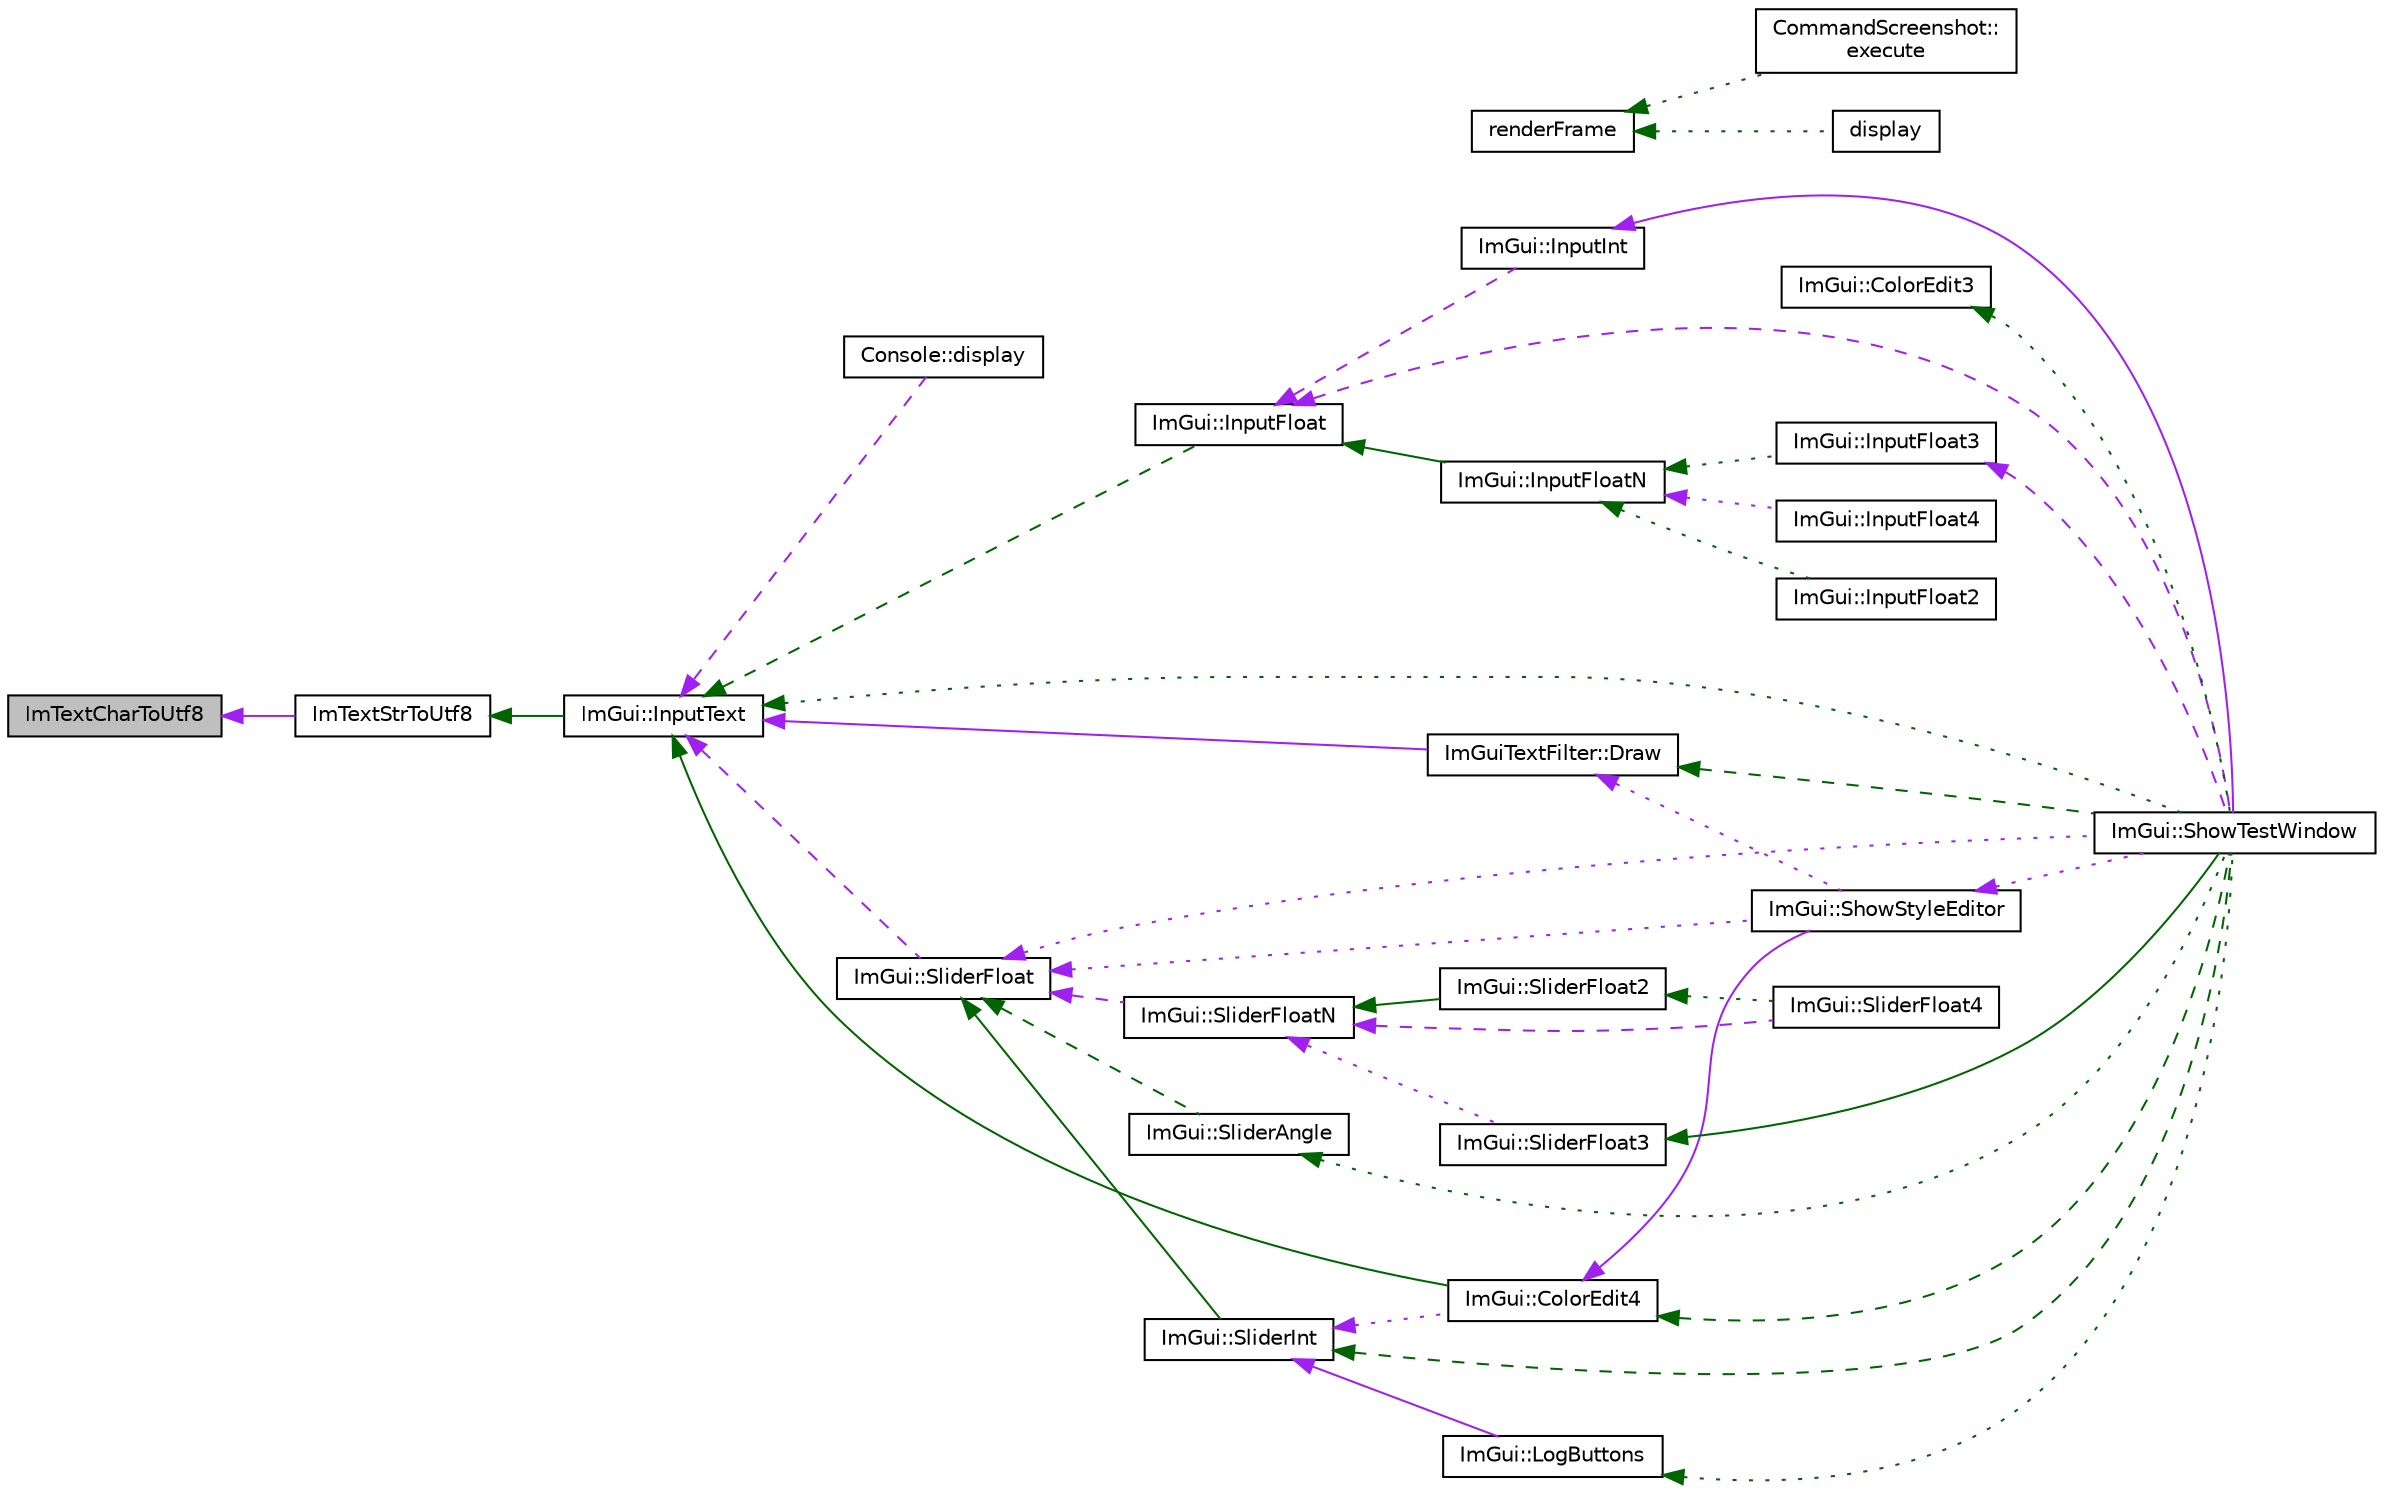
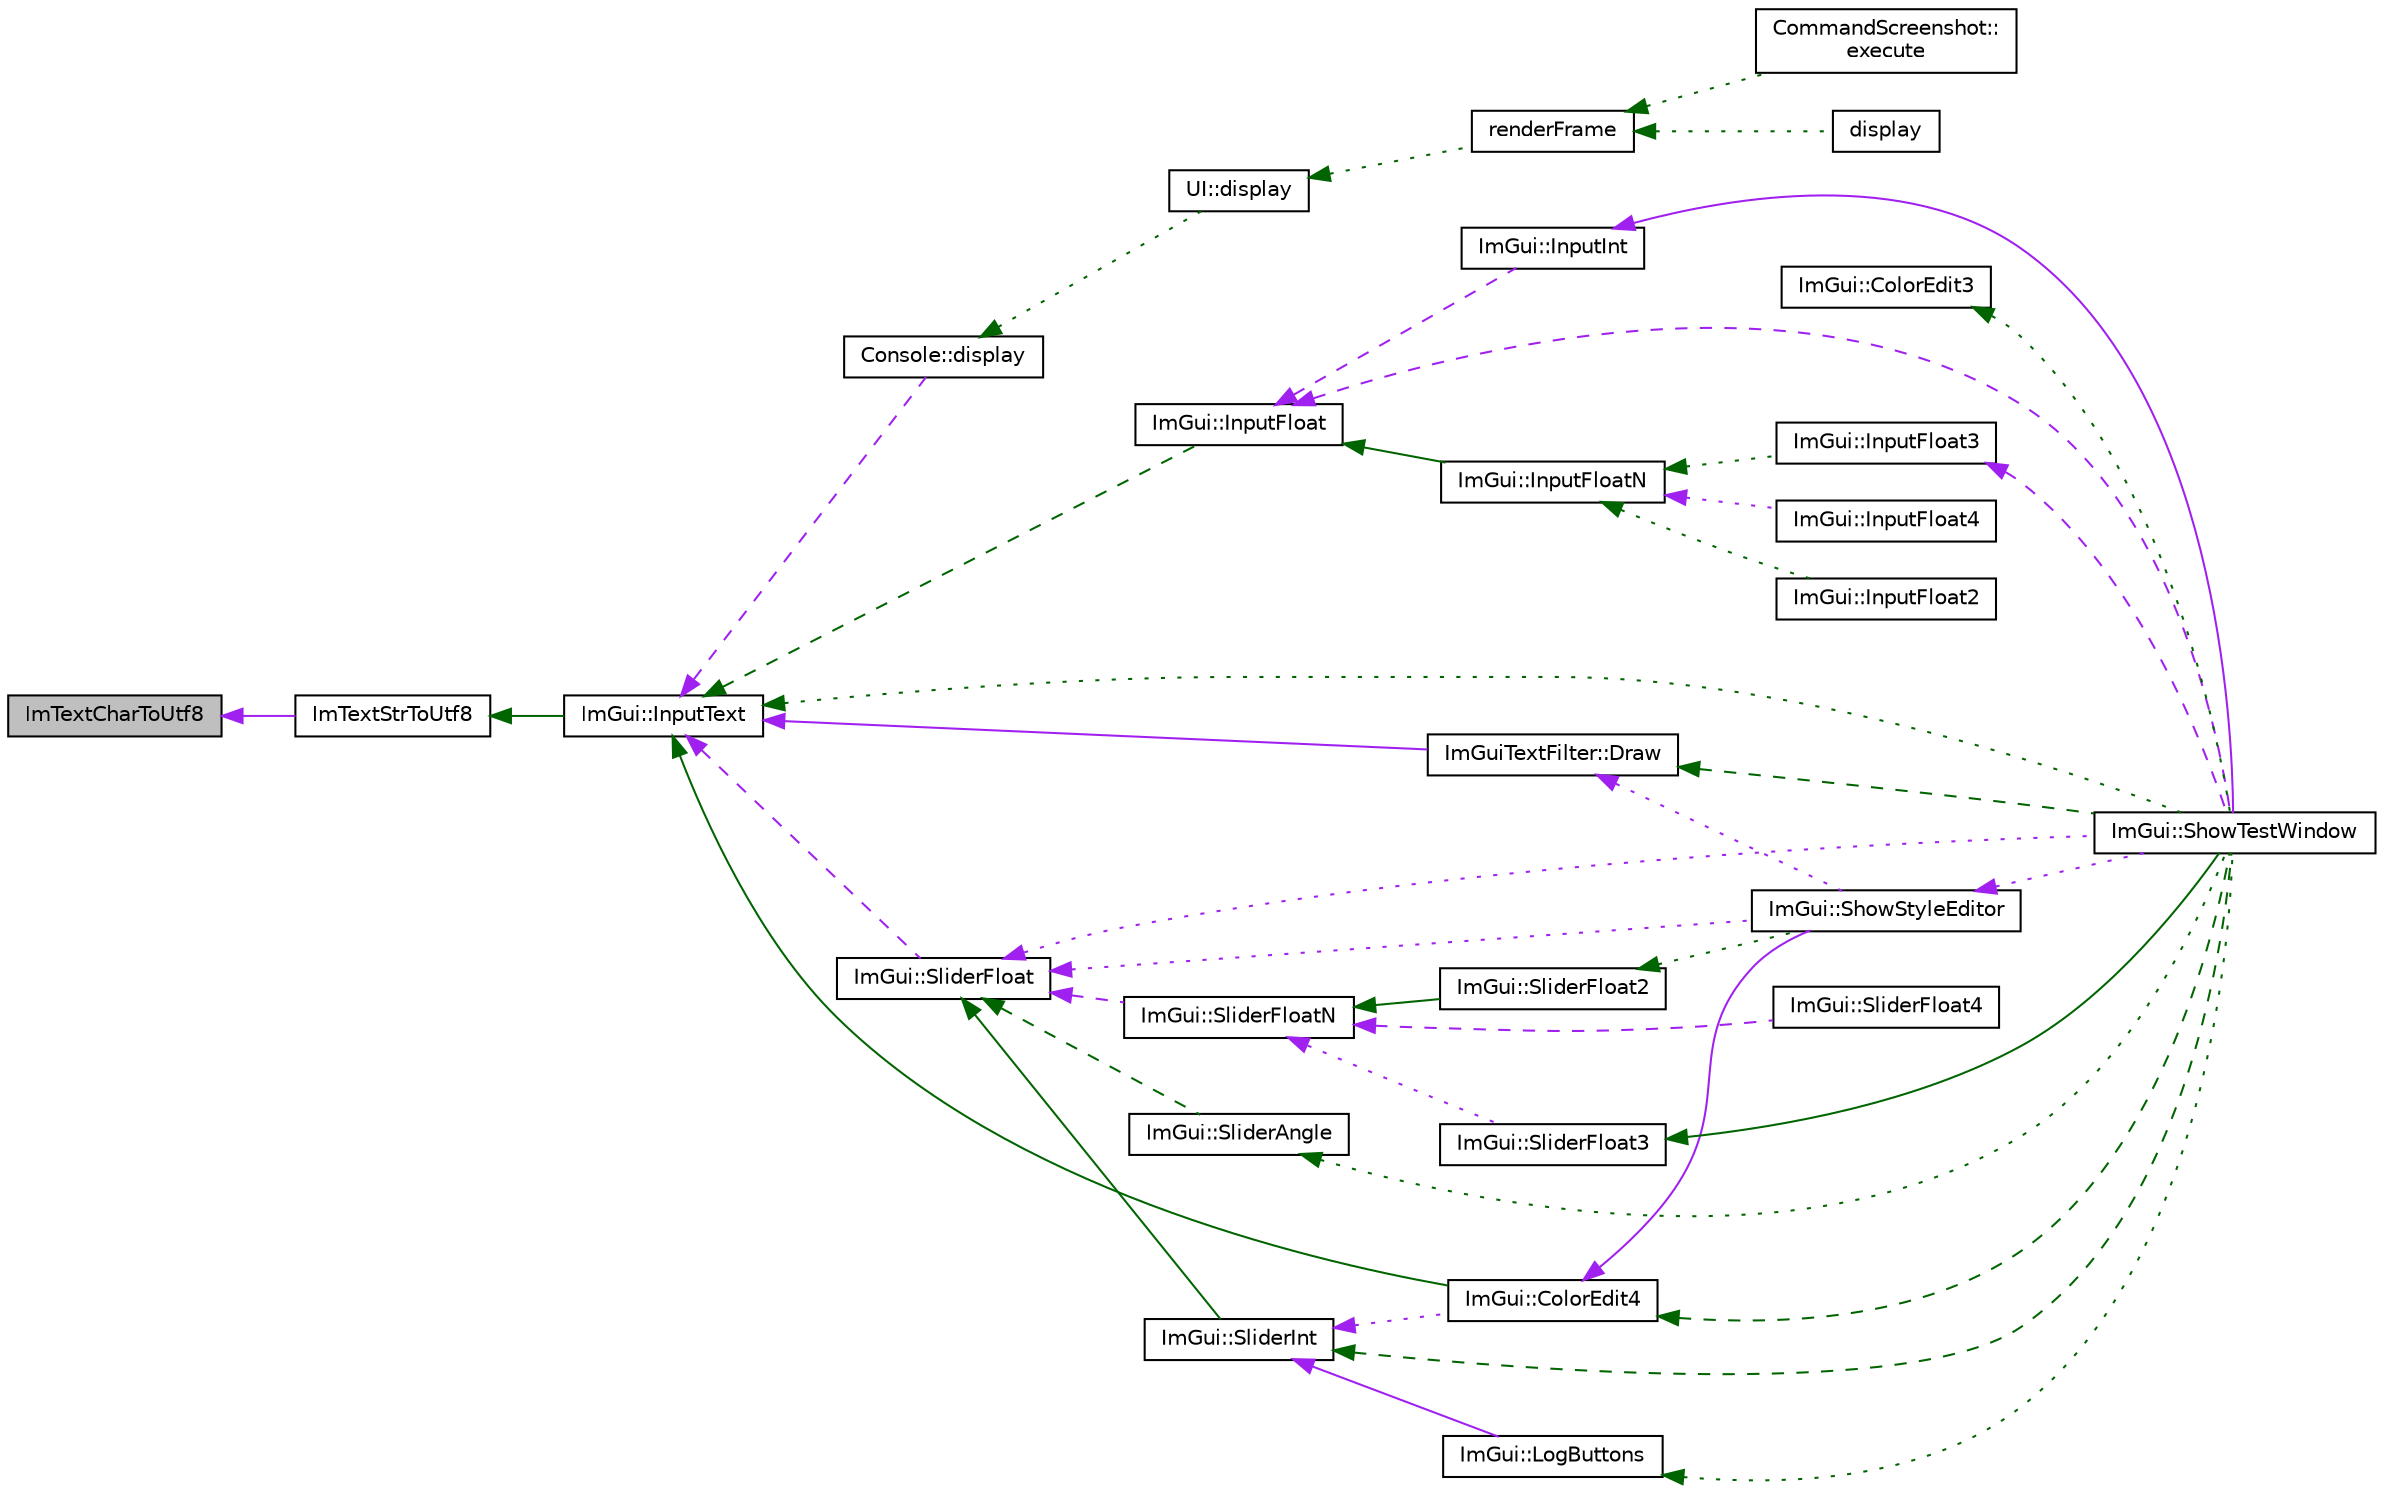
node "UI::display": added
edge "ImGui::SliderFloat4" -> "ImGui::SliderFloat2": now "ImGui::ShowStyleEditor" -> "ImGui::SliderFloat2"
